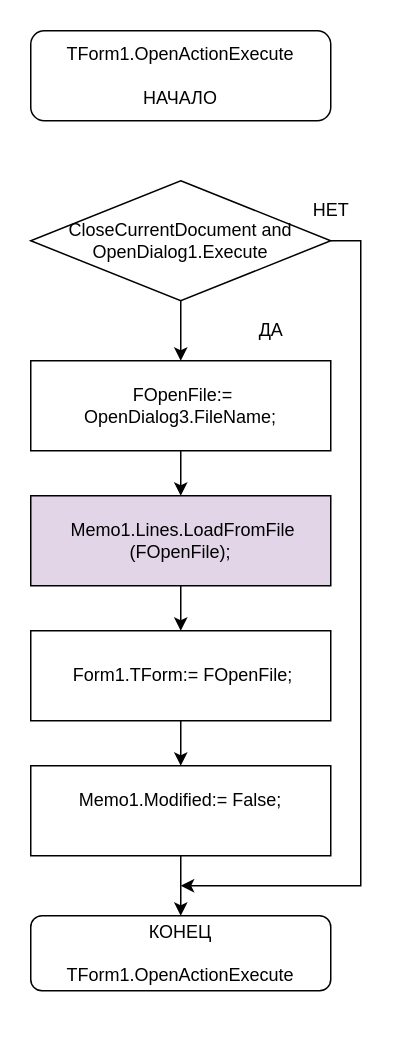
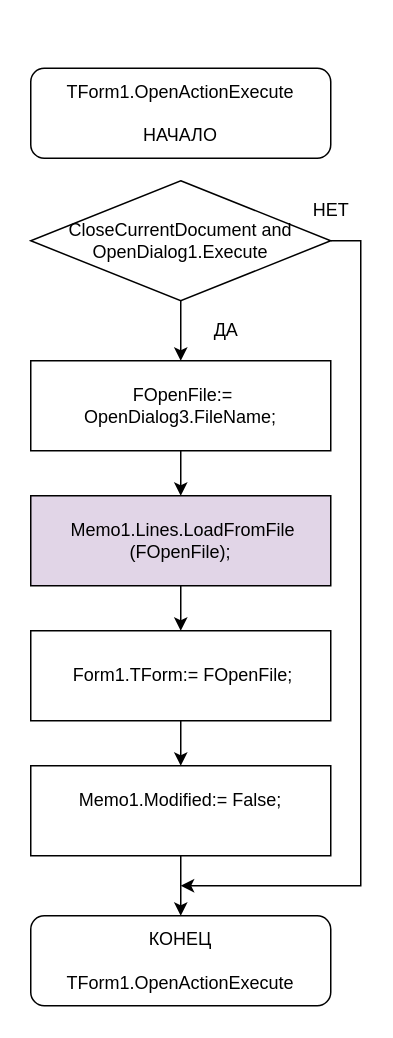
node "TForm1.OpenActionExecute НАЧАЛО": moved (181, 76) -> (181, 113)
node "ДА": moved (271, 331) -> (226, 331)
node "КОНЕЦ TForm1.OpenActionExecute": size 300x75 -> 300x90
